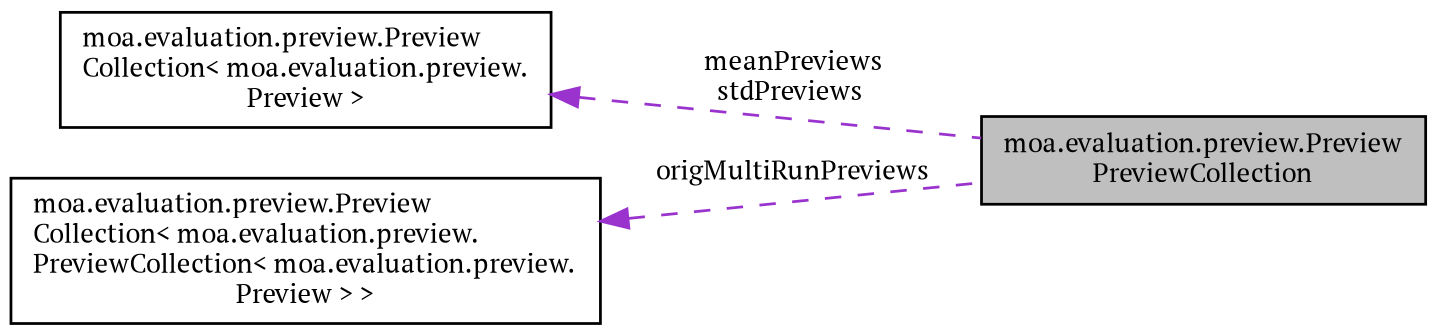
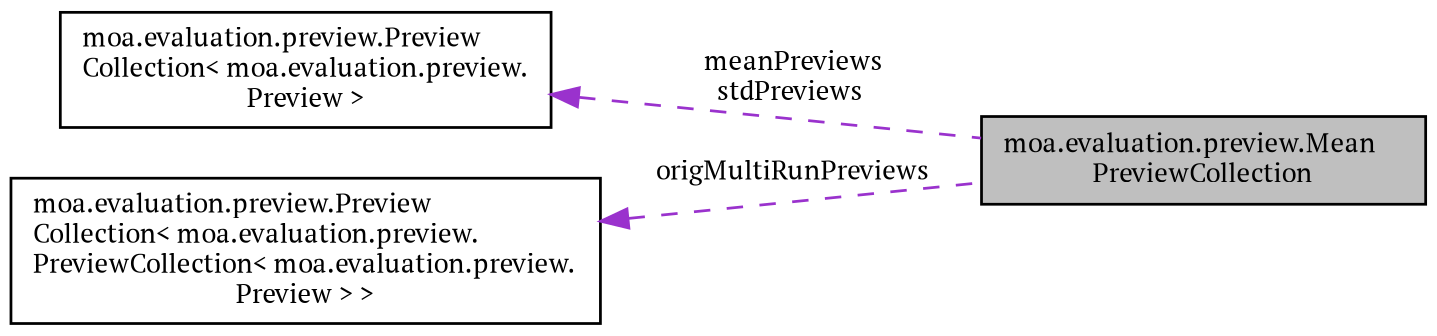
node "moa.evaluation.preview.Preview PreviewCollection": label "moa.evaluation.preview.Preview PreviewCollection" -> "moa.evaluation.preview.Mean PreviewCollection"
